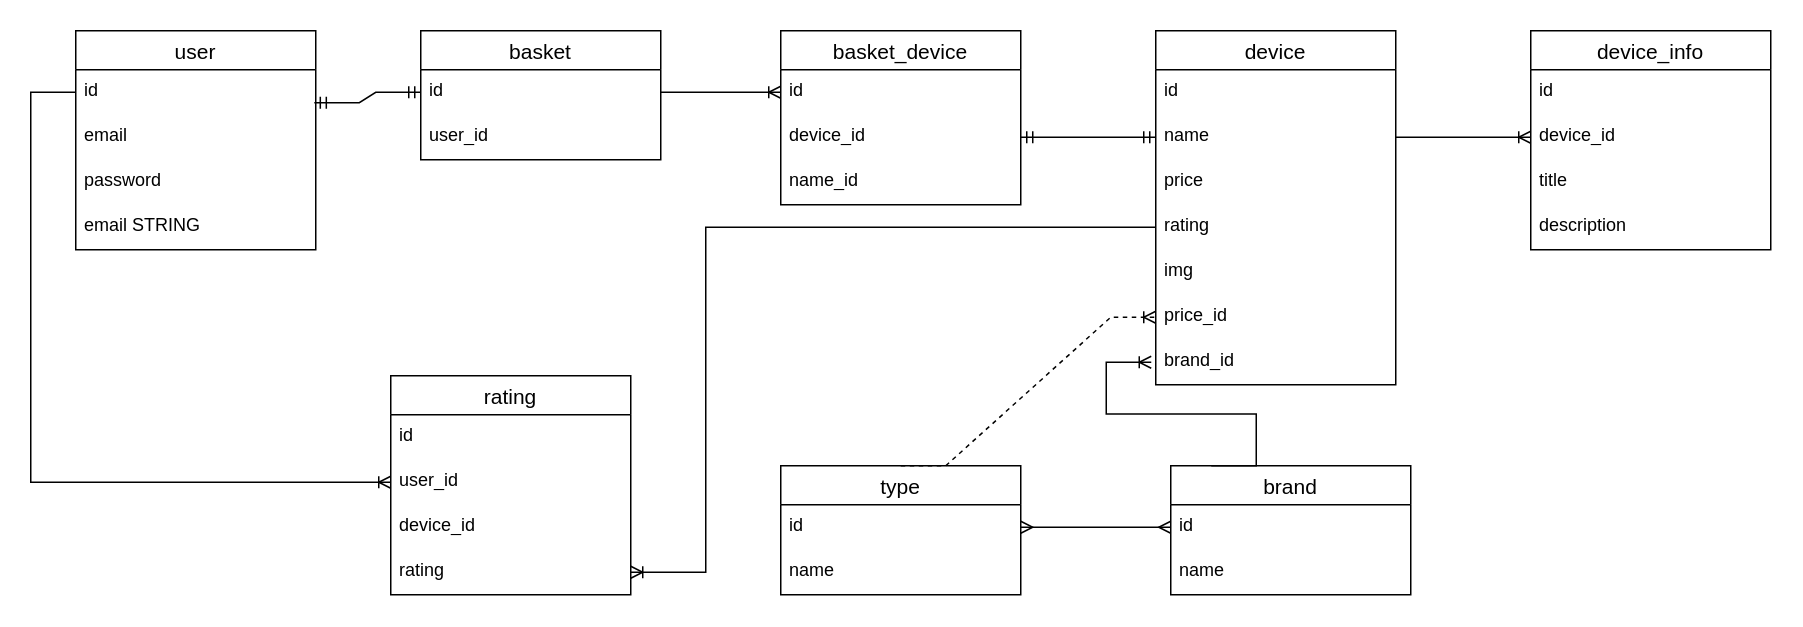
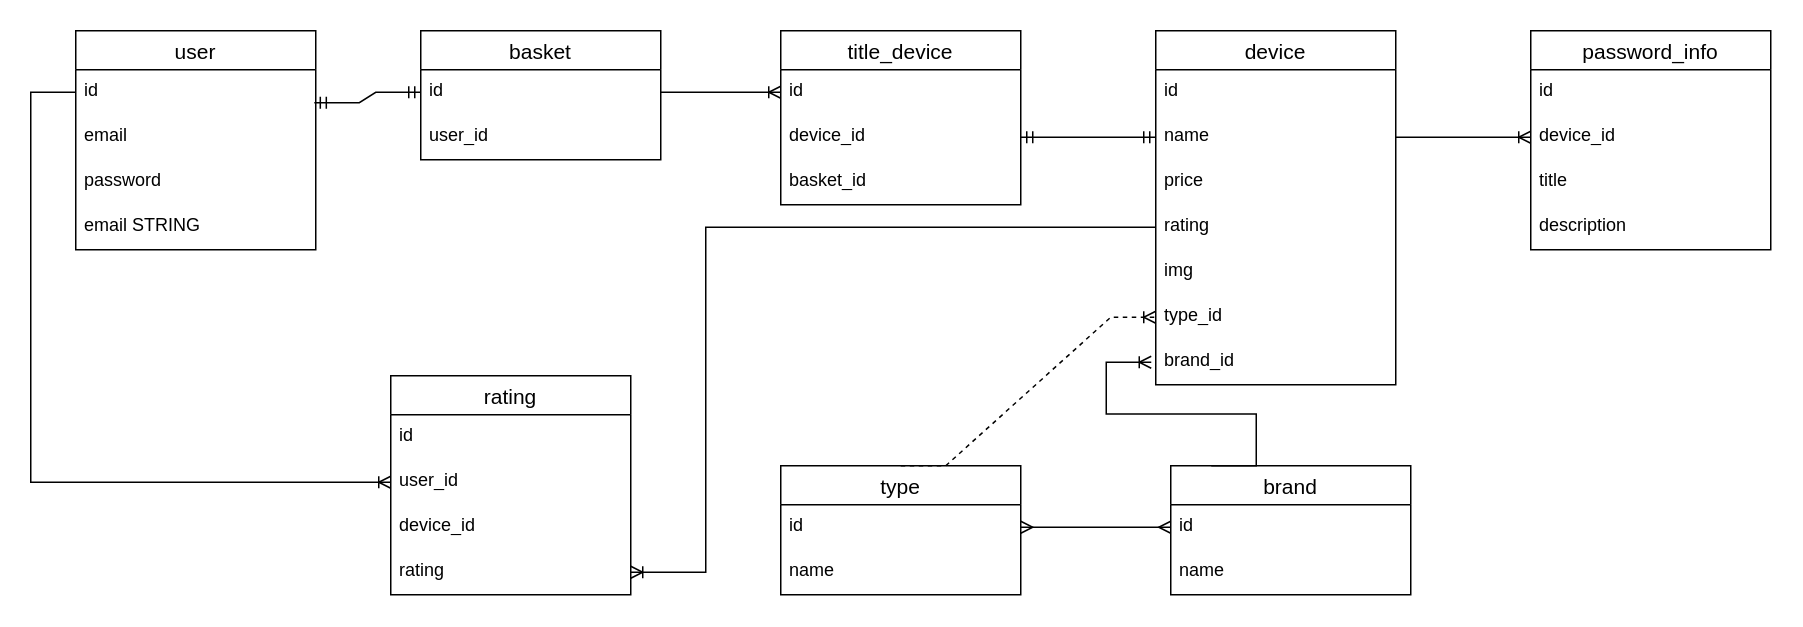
node "basket_device": label "basket_device" -> "title_device"
node "device_info": label "device_info" -> "password_info"
node "name_id": label "name_id" -> "basket_id"
node "price_id": label "price_id" -> "type_id"
